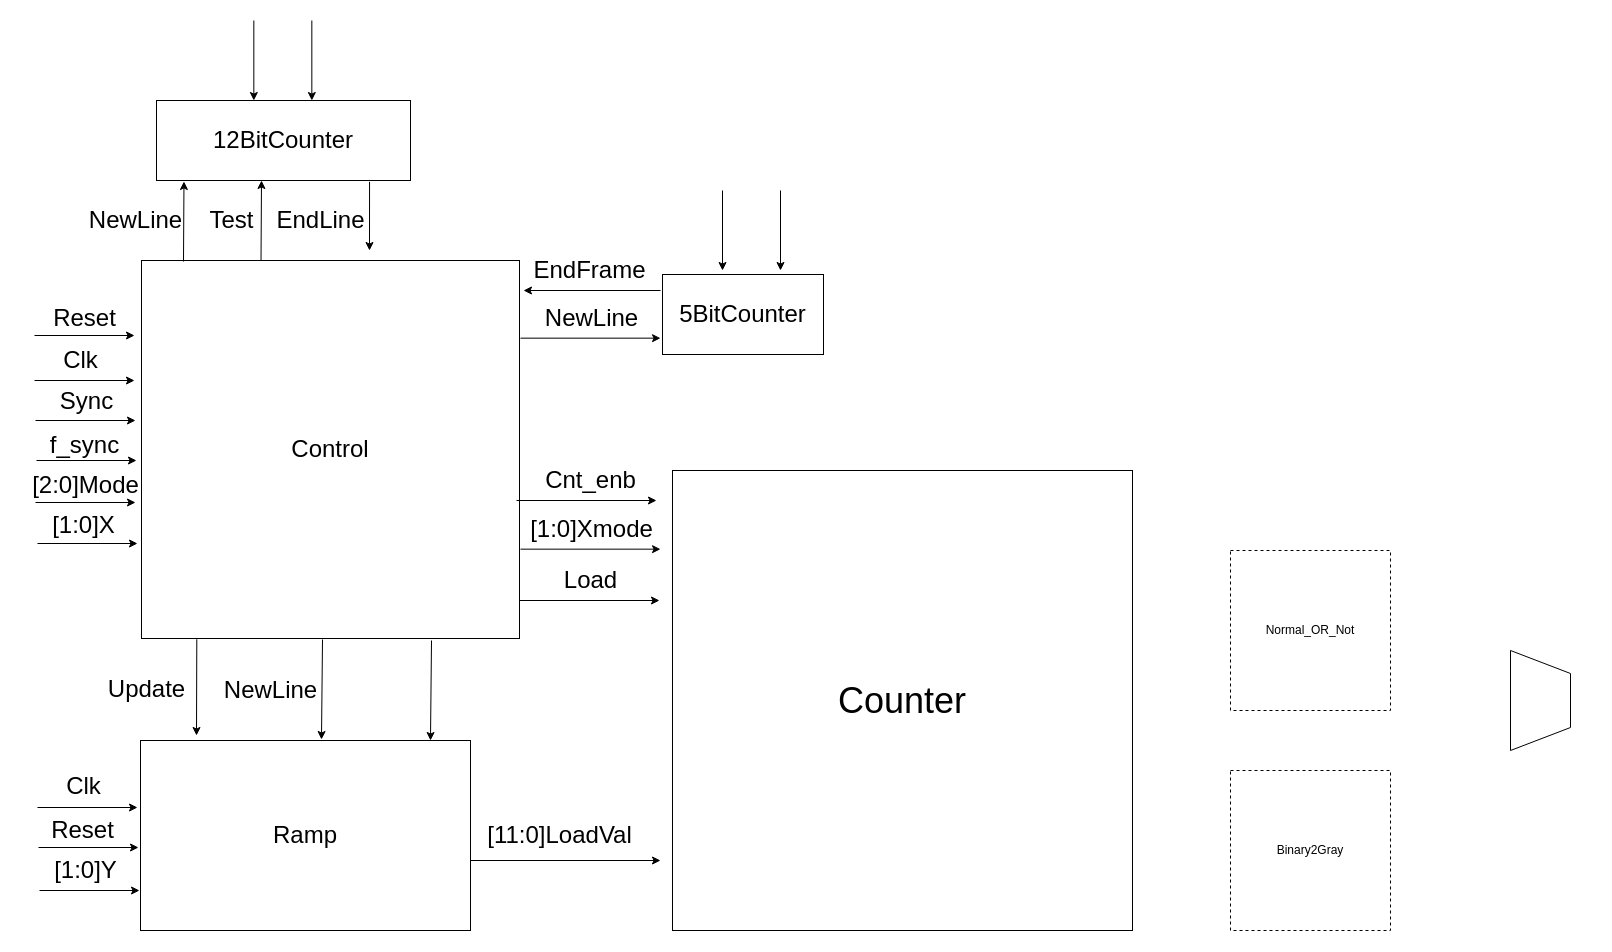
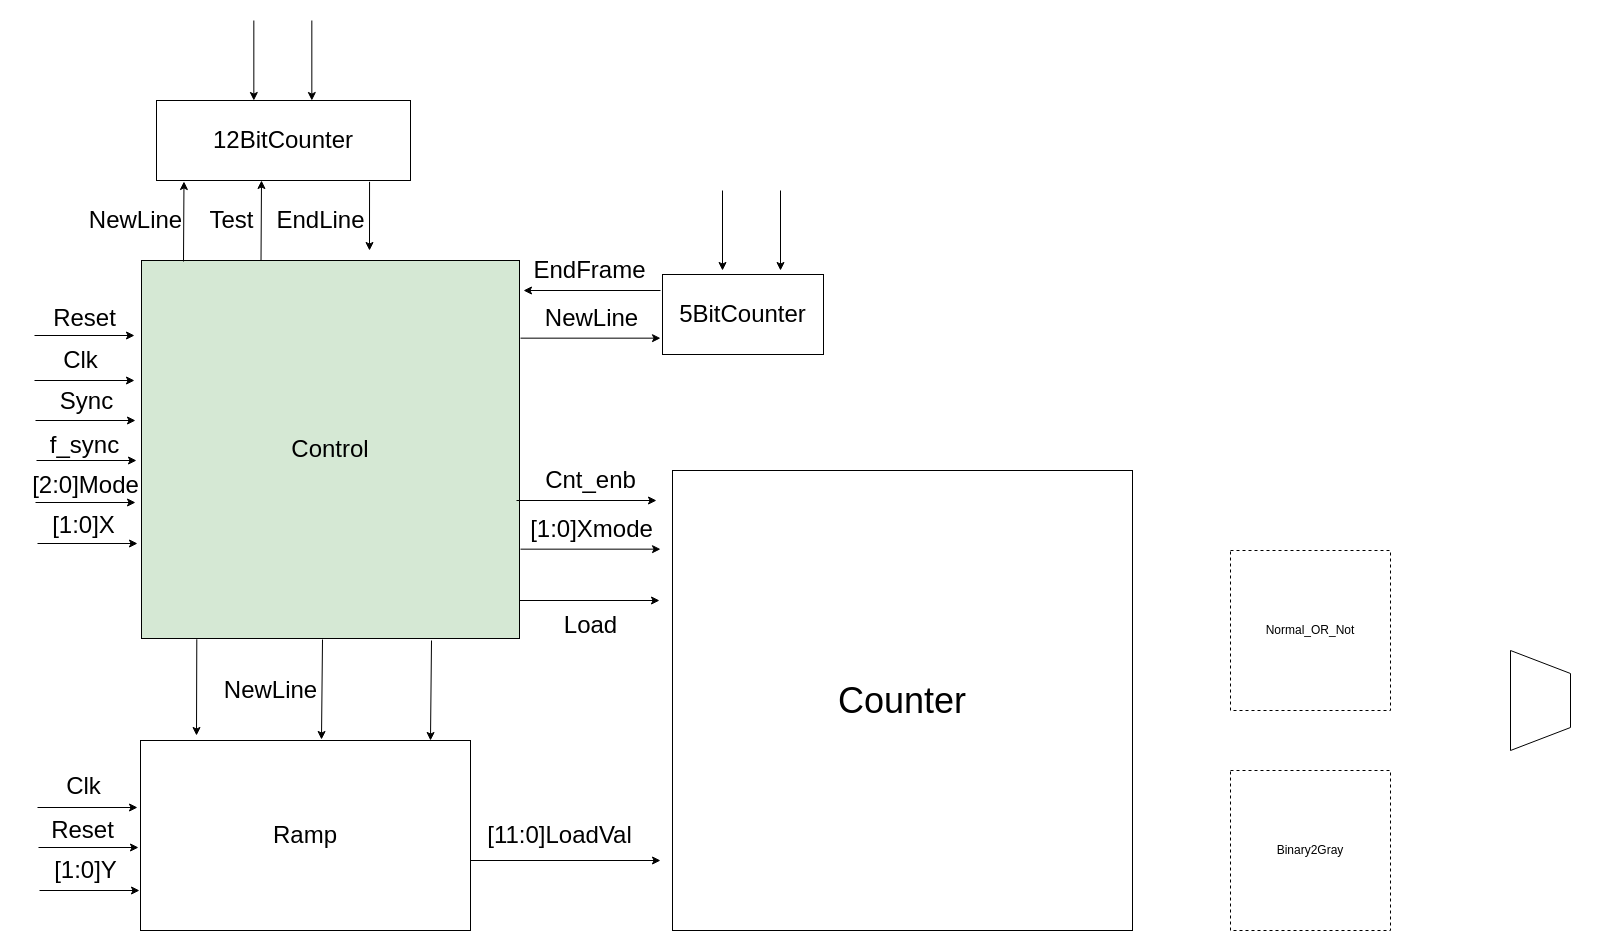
node "Control": fillcolor #ffffff -> #d5e8d4
node "Load": moved (591, 581) -> (591, 626)
node "Update": removed
